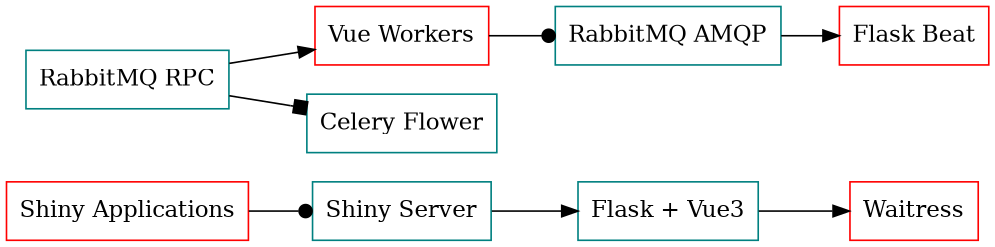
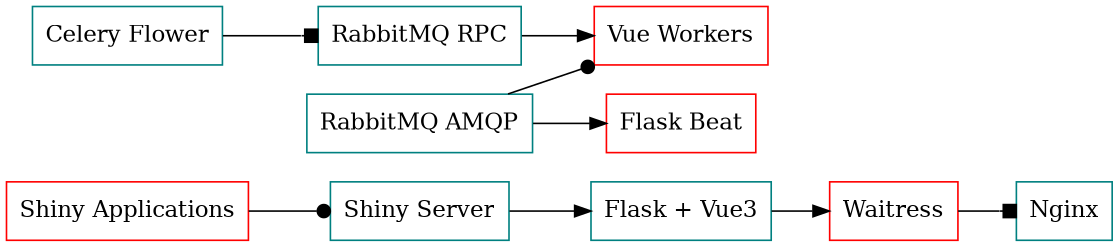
edge "Vue Workers" -> "RabbitMQ AMQP": reversed
edge "RabbitMQ RPC" -> "Celery Flower": reversed
node "Nginx": added
